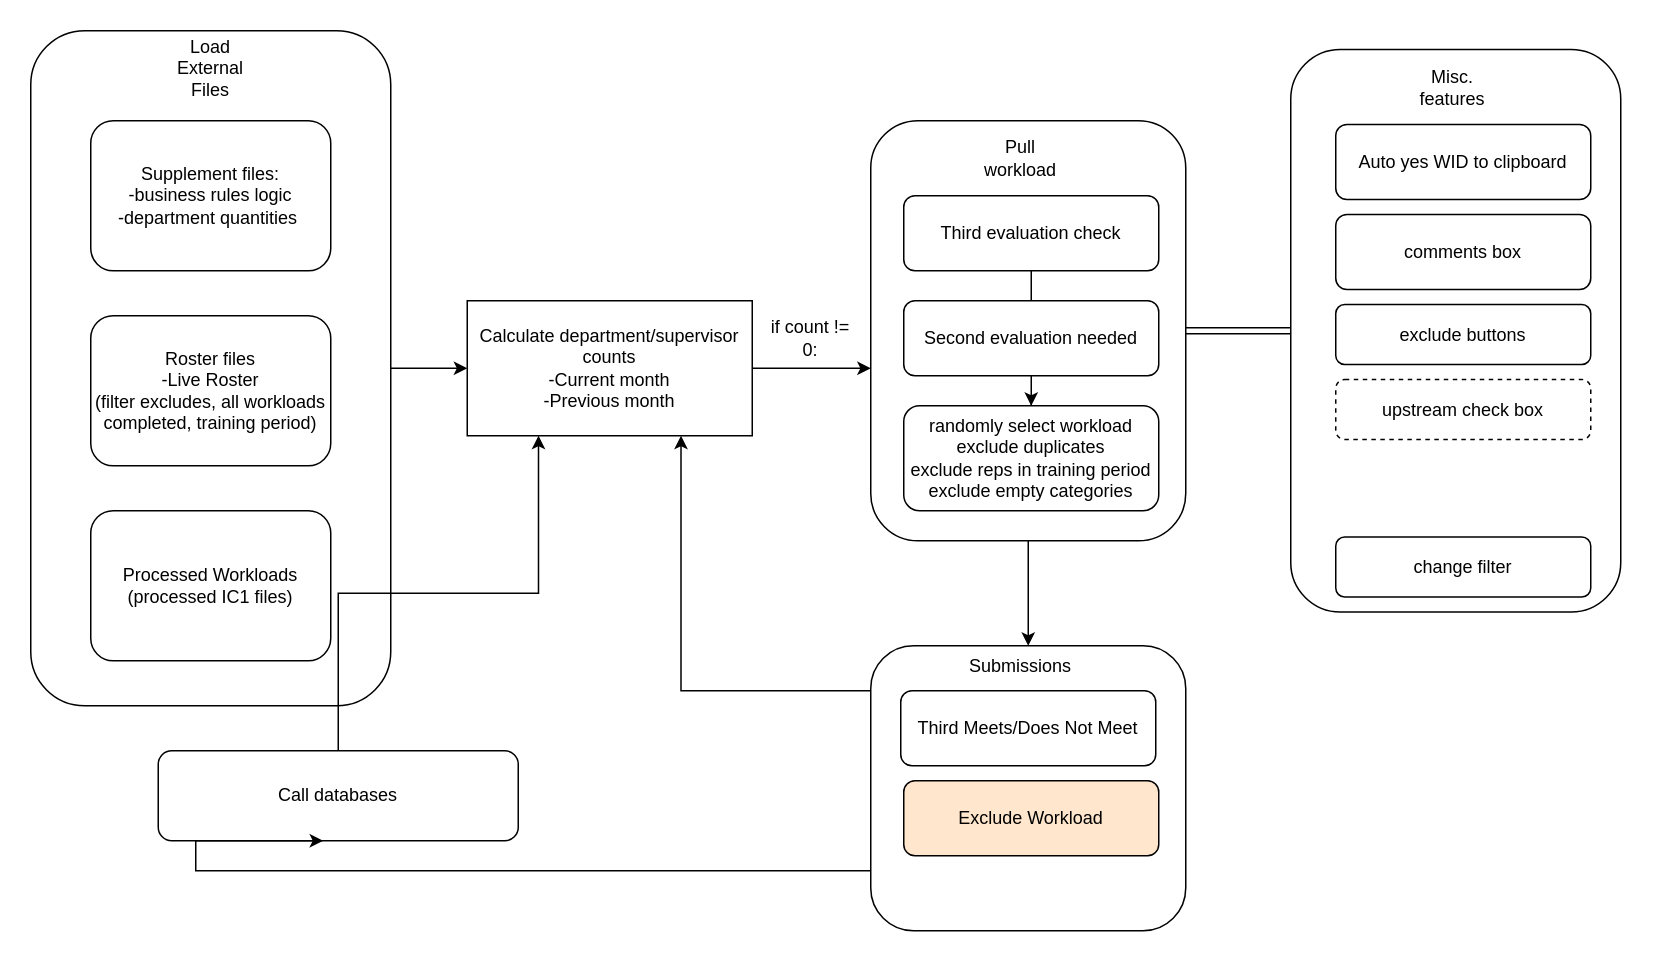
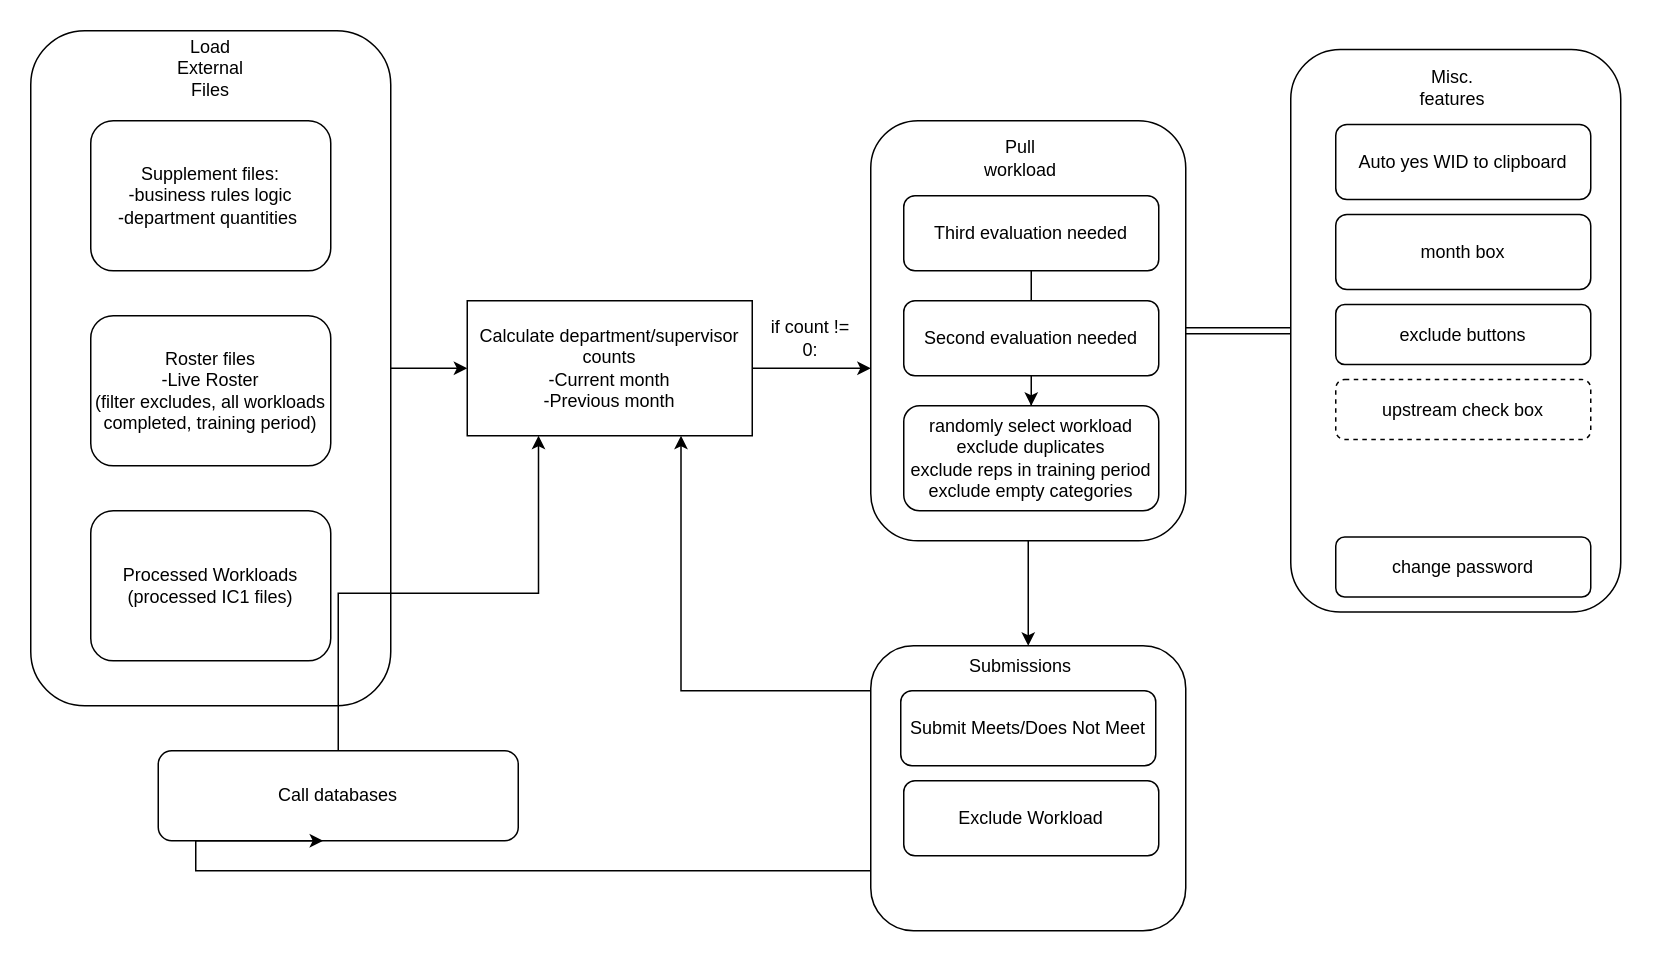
node "Third evaluation check": label "Third evaluation check" -> "Third evaluation needed"
node "comments box": label "comments box" -> "month box"
node "change filter": label "change filter" -> "change password"
node "Third Meets/Does Not Meet": label "Third Meets/Does Not Meet" -> "Submit Meets/Does Not Meet"
node "Exclude Workload": fillcolor #ffe6cc -> #ffffff
